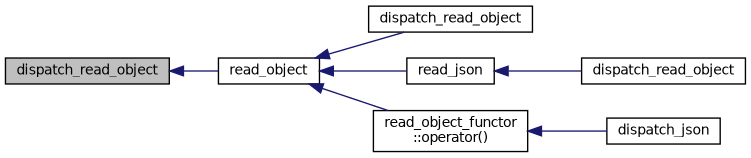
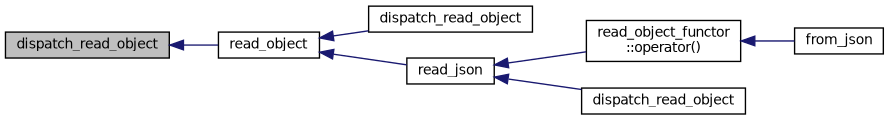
edge "read_object_functor ::operator()" -> "read_object": now "read_object_functor ::operator()" -> "read_json"
node "dispatch_json": label "dispatch_json" -> "from_json"
